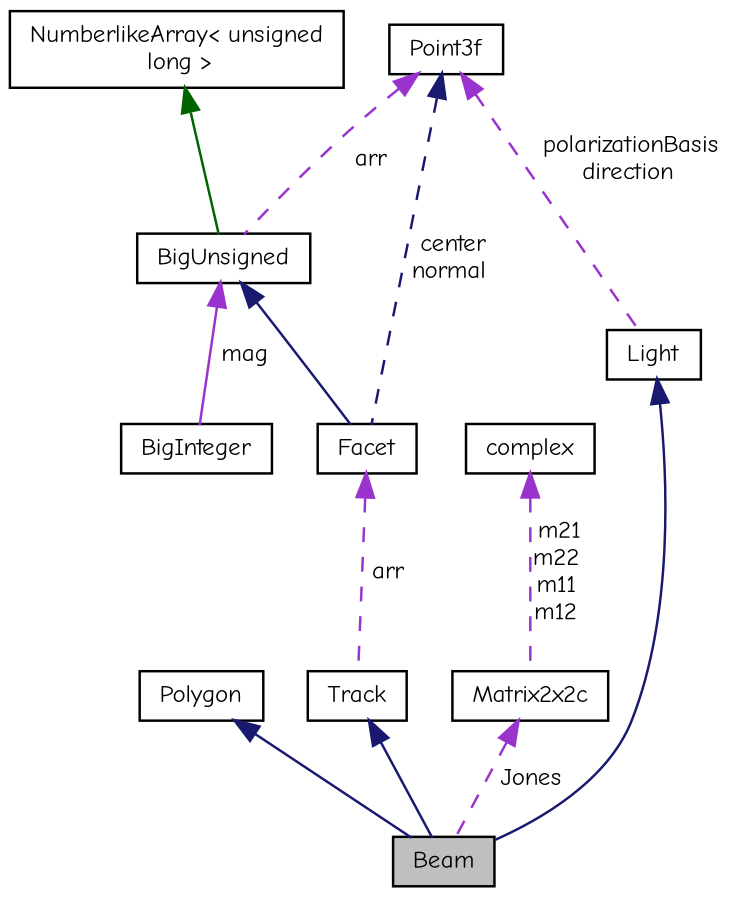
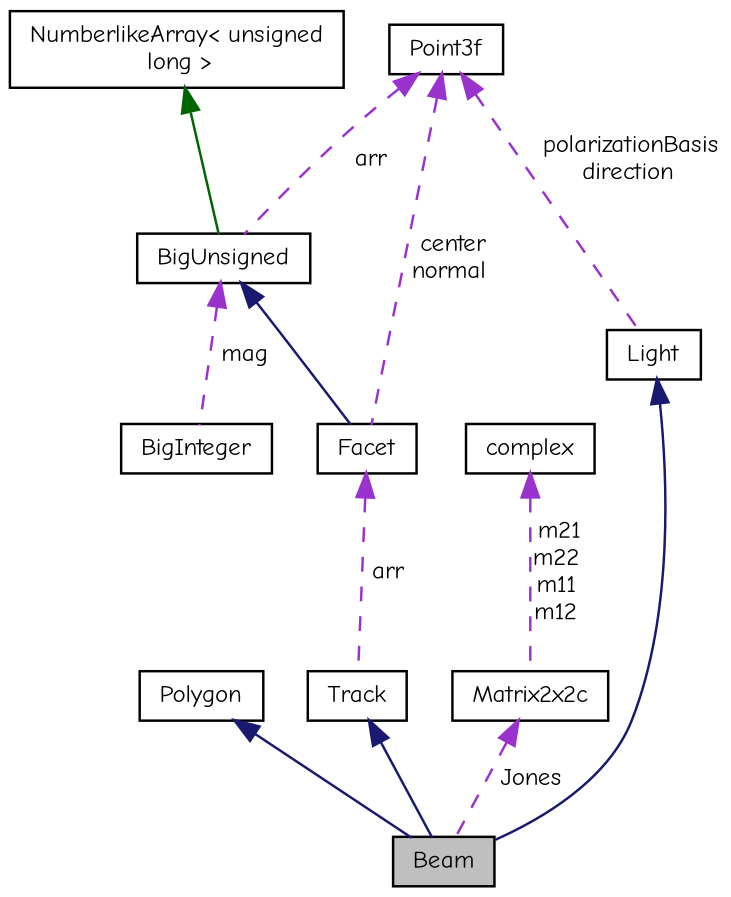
edge "Facet" -> "Point3f": color midnightblue -> darkorchid3
edge "BigInteger" -> "BigUnsigned": style solid -> dashed
